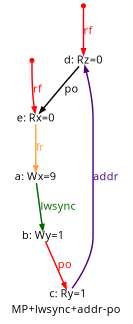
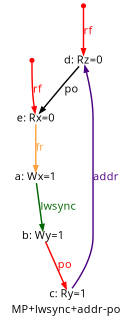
node "a: Wx=9": label "a: Wx=9" -> "a: Wx=1"
